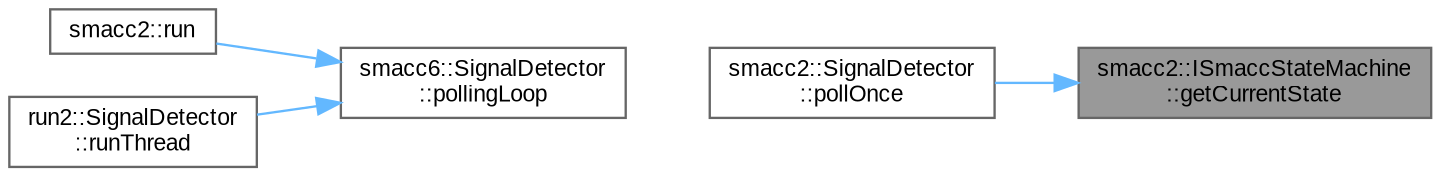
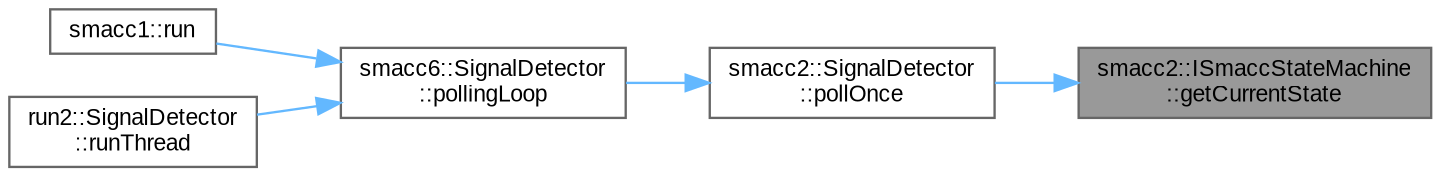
node "smacc2::run": label "smacc2::run" -> "smacc1::run"
edge "smacc6::SignalDetector ::pollingLoop" -> "smacc2::SignalDetector ::pollOnce": added
